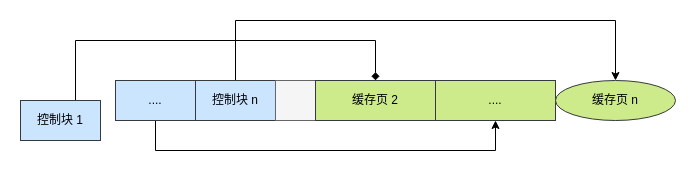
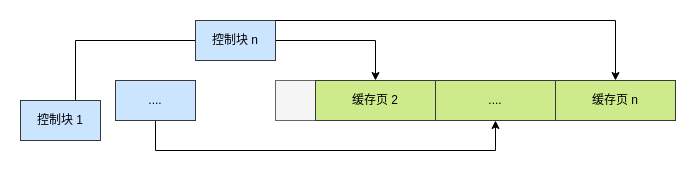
edge "控制块 1" -> "缓存页 2": arrowhead diamond -> classic
node "控制块 n": moved (236, 101) -> (236, 41)
node "缓存页 n": shape ellipse -> rectangle
